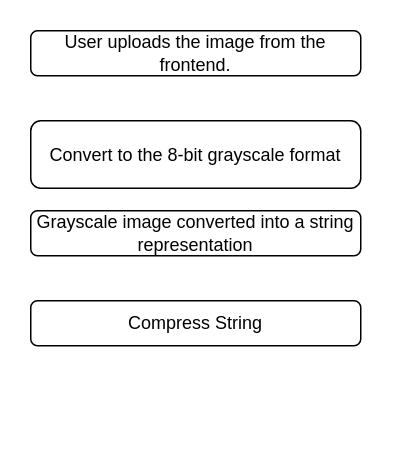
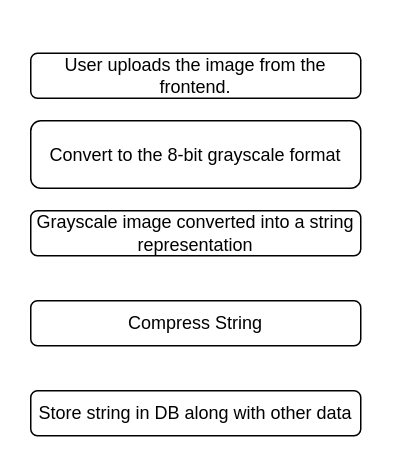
node "User uploads the image from the frontend.": moved (196, 53) -> (196, 76)
node "Store string in DB along with other data": added
